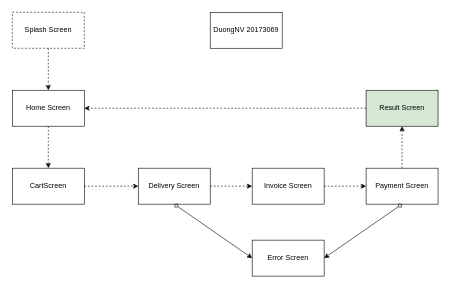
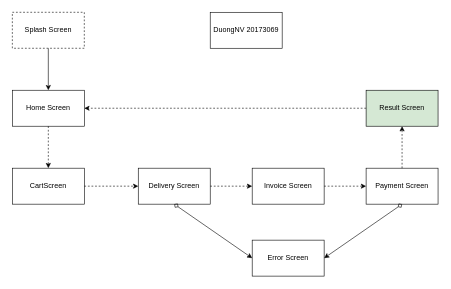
edge "Splash Screen" -> "Home Screen": style dashed -> solid
